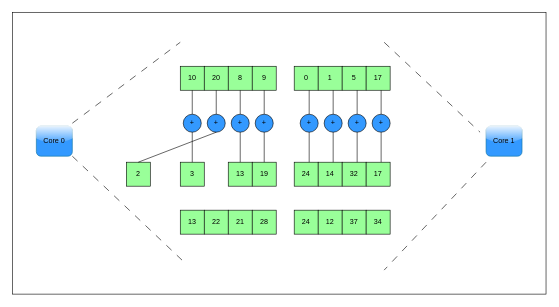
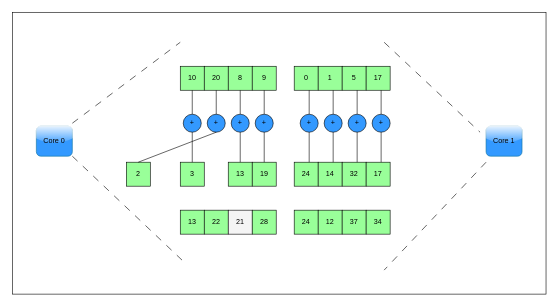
node "21": fillcolor #99ff99 -> #f5f5f5
